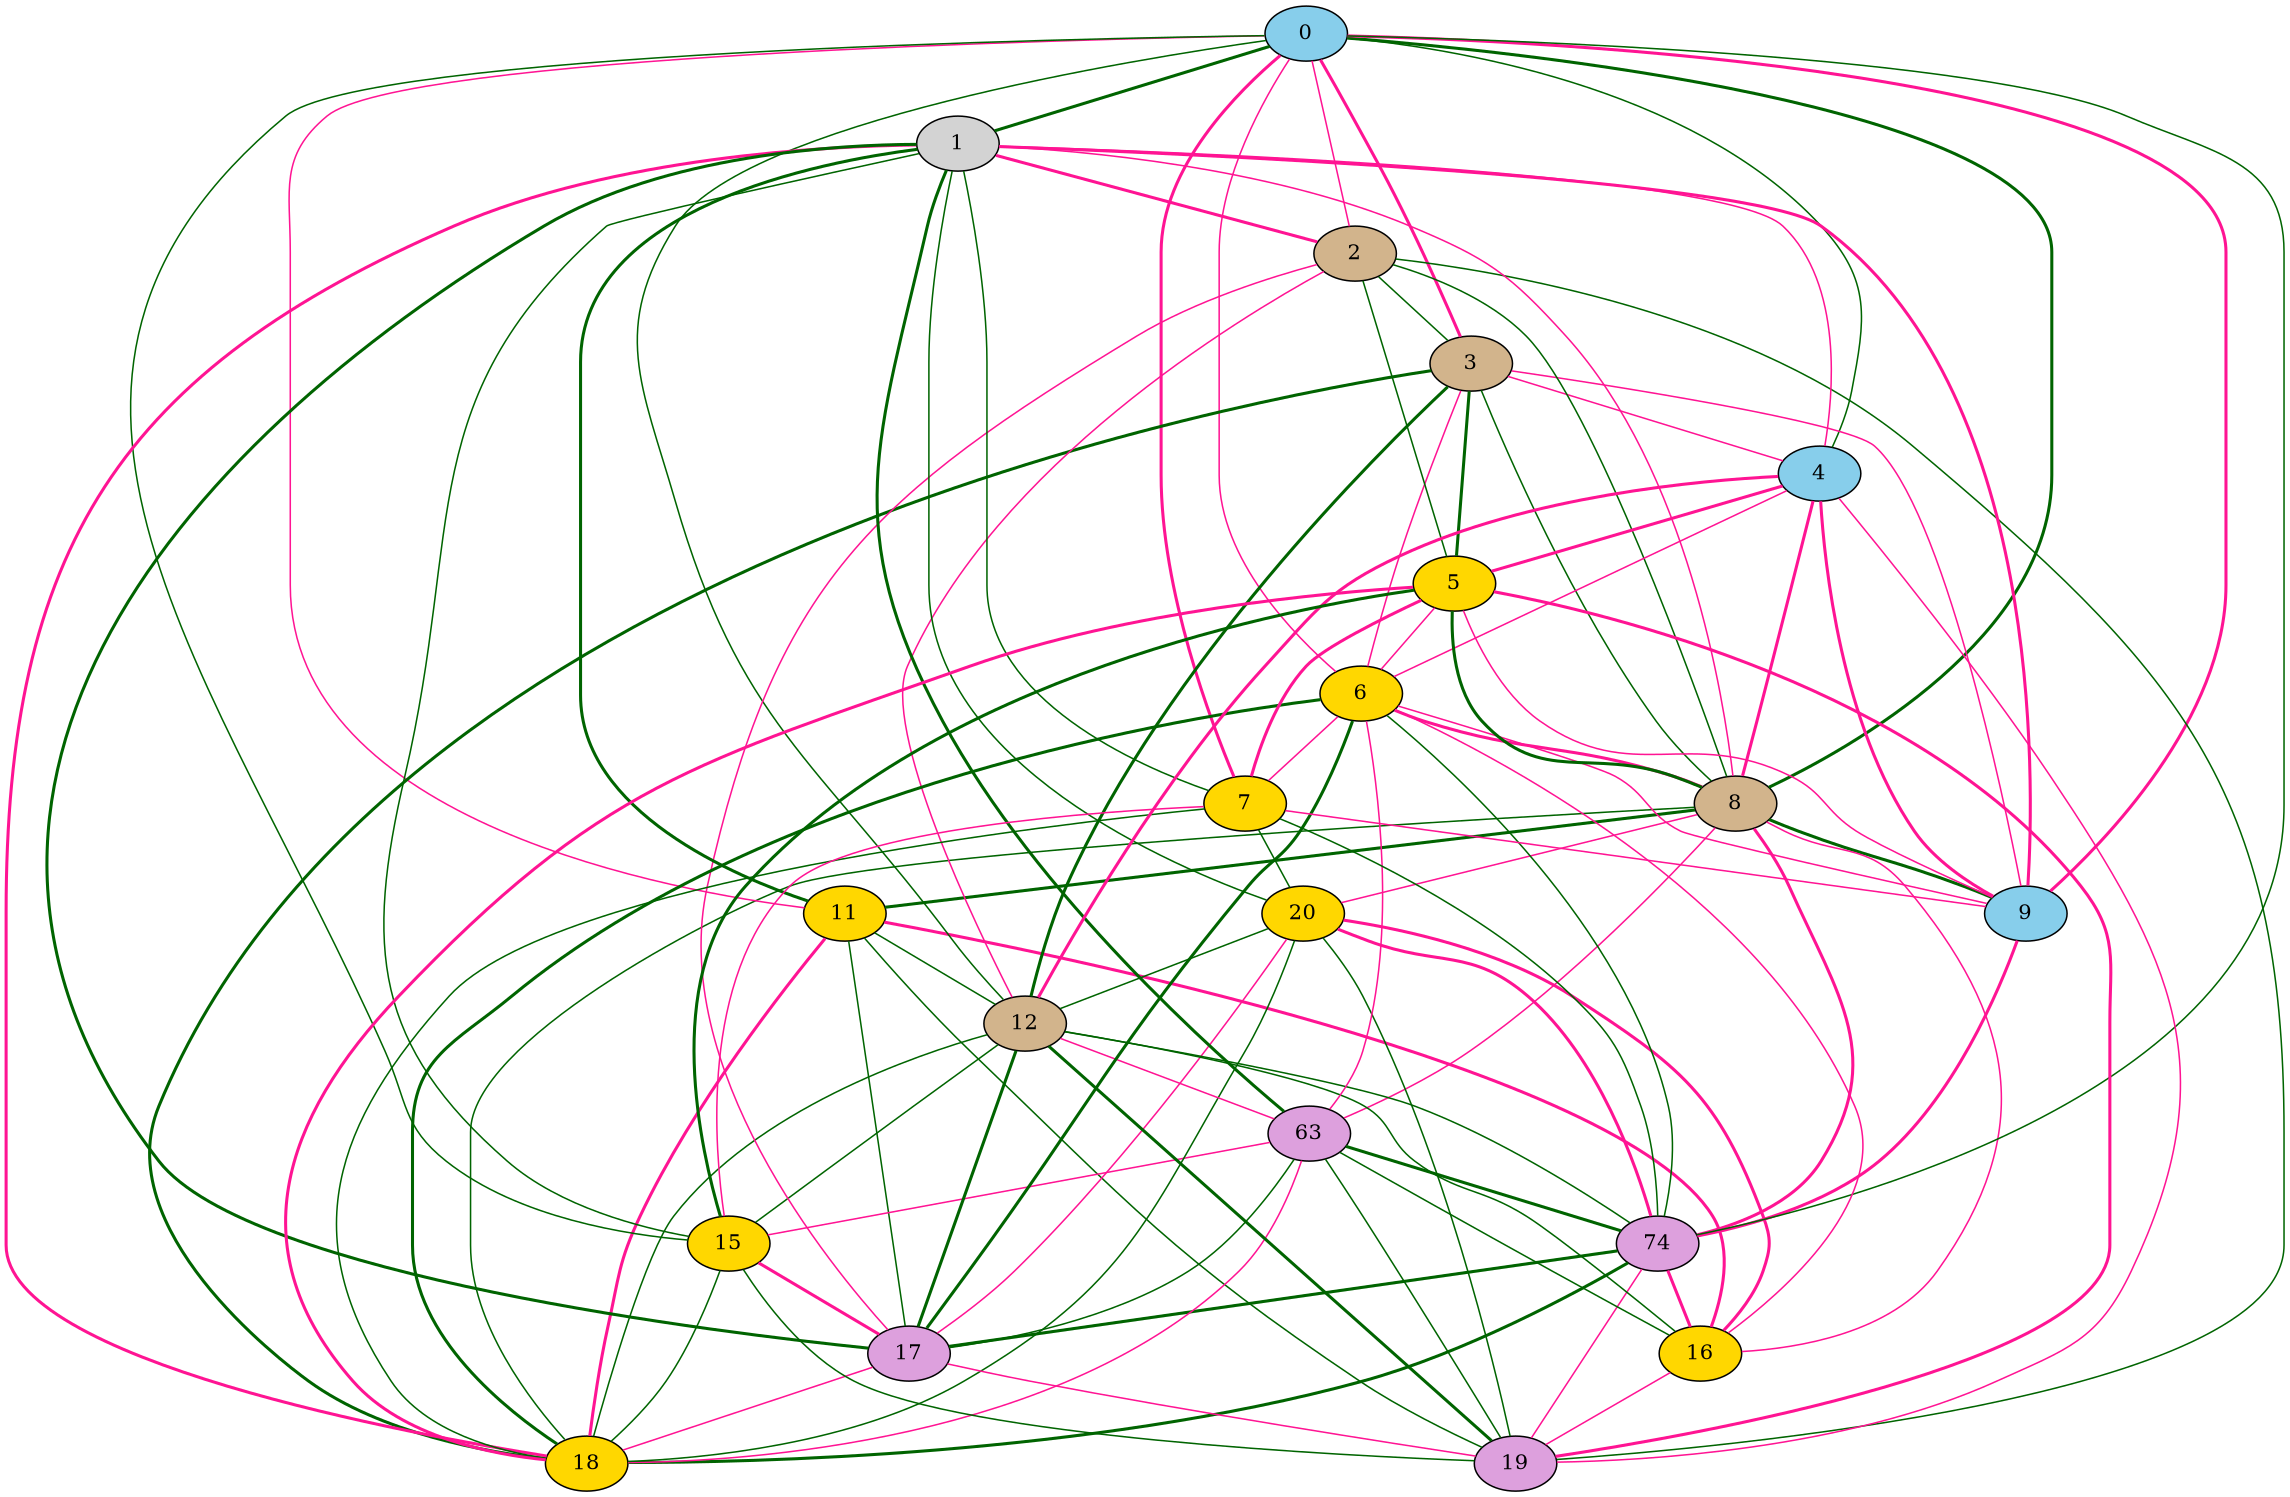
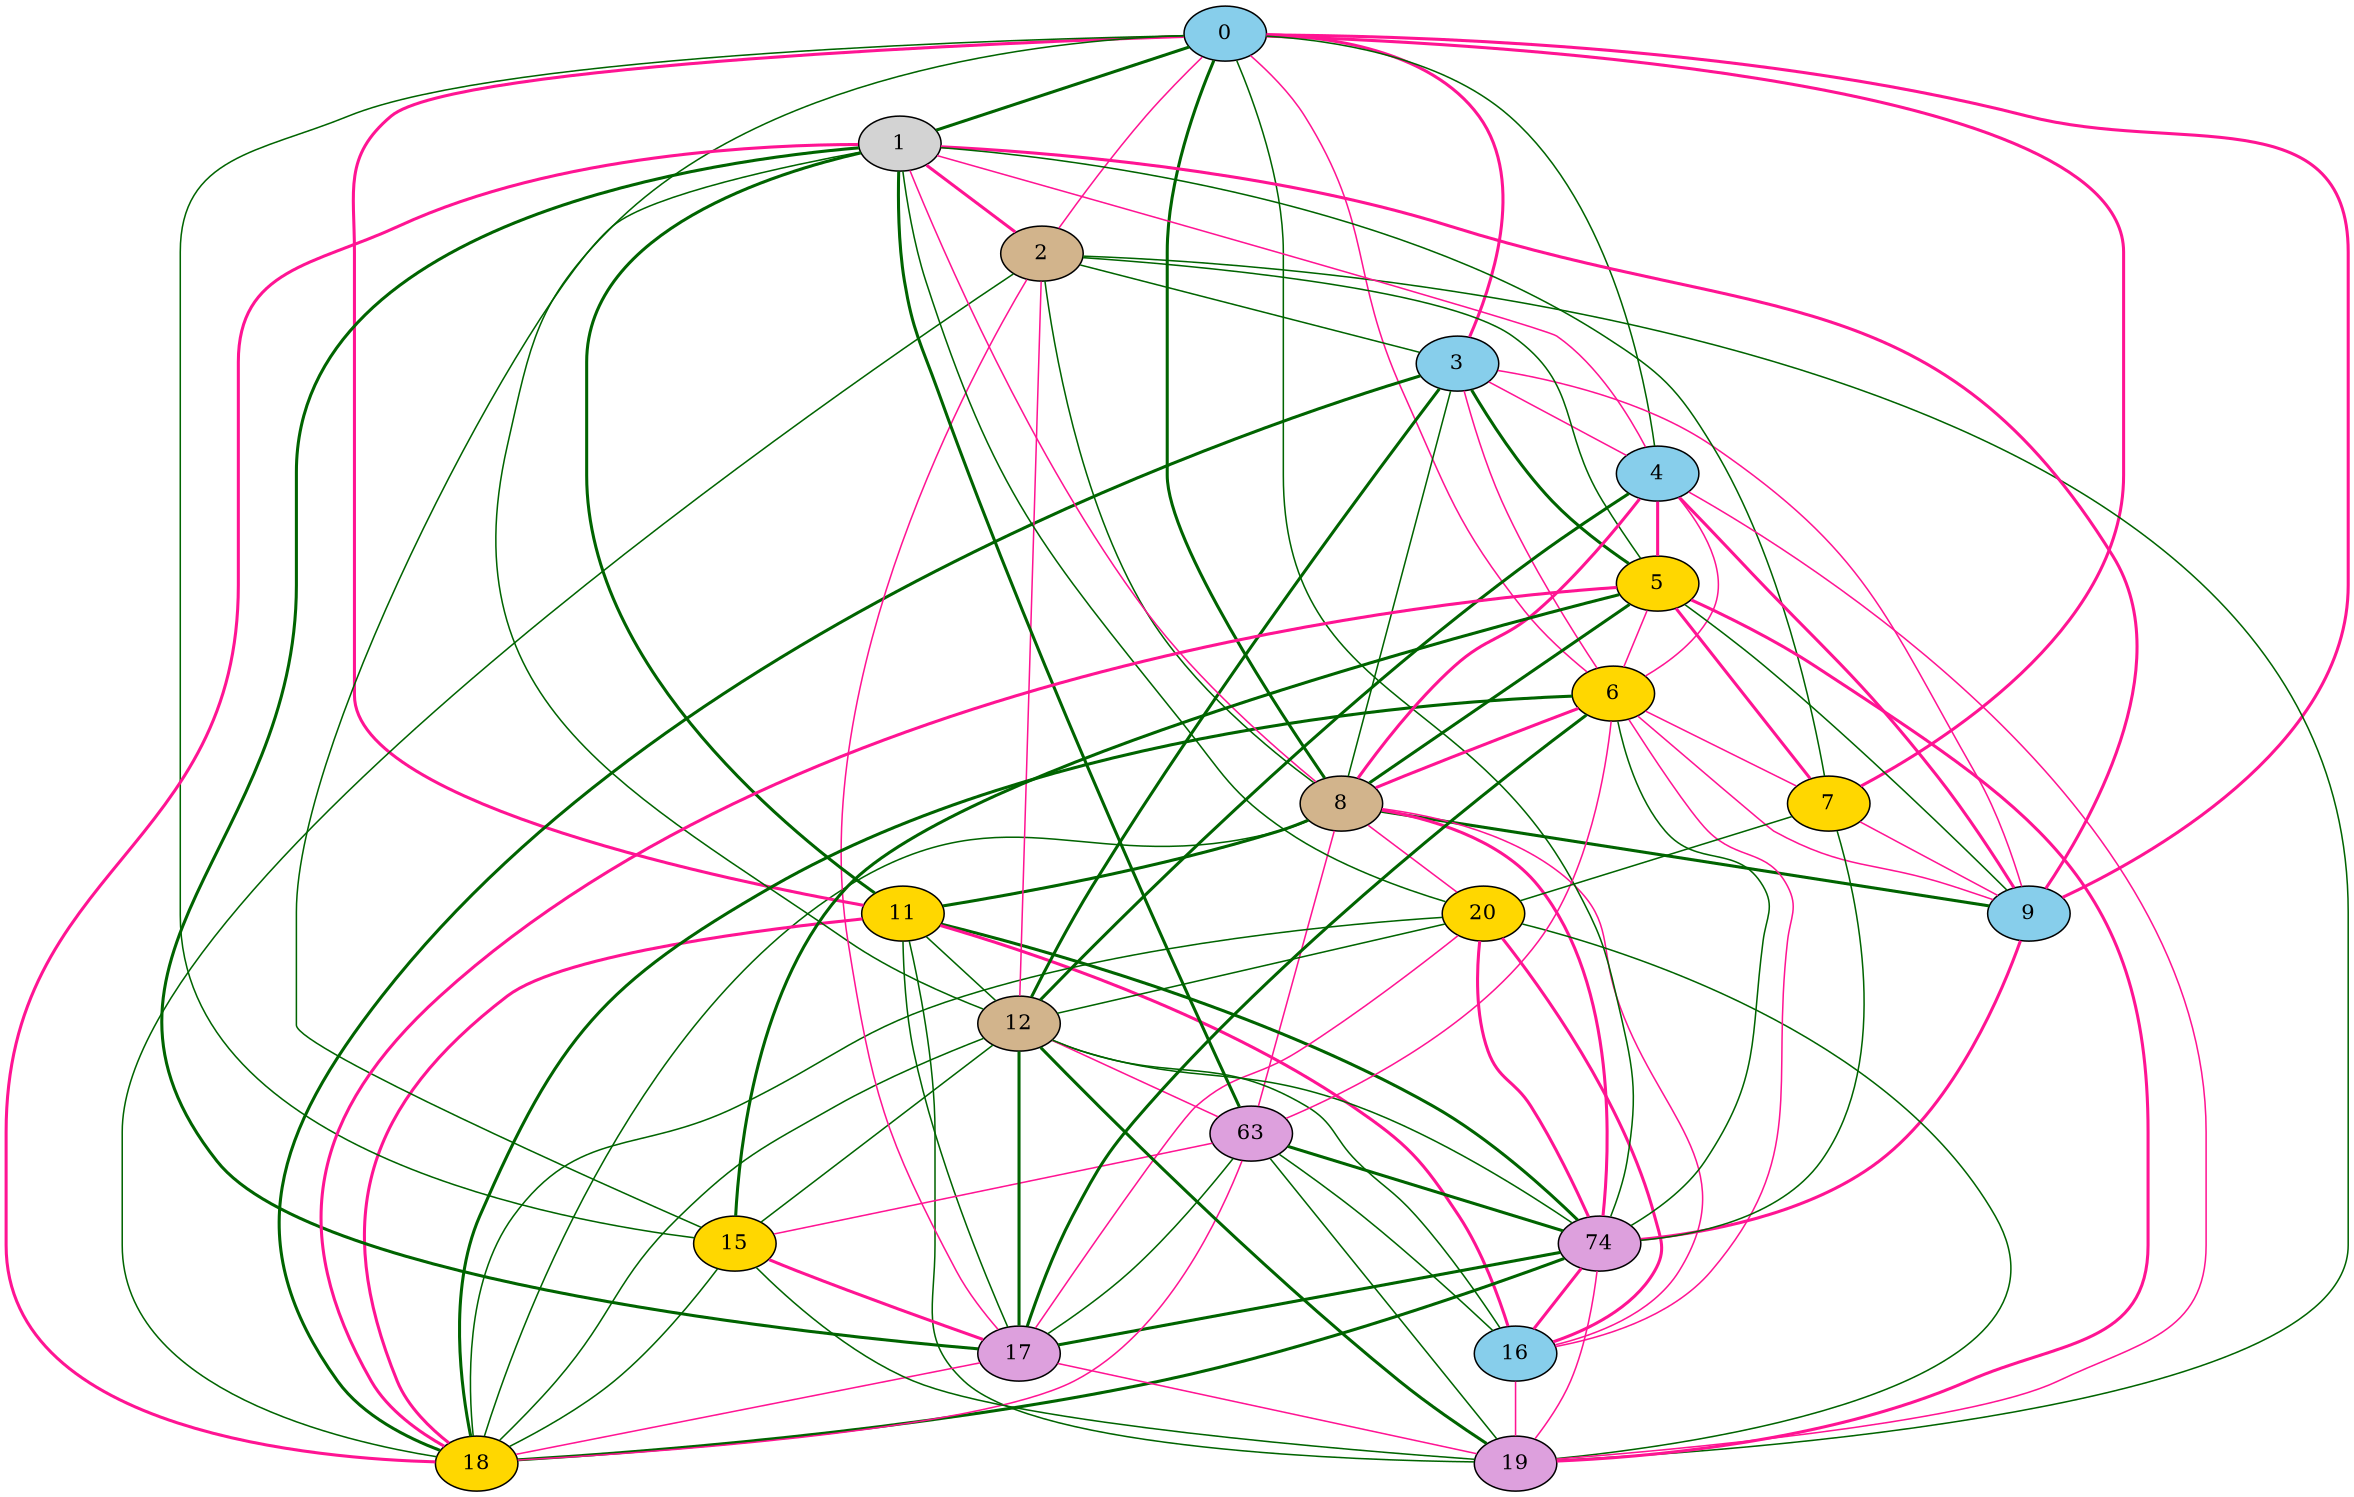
edge "0" -- "11": style solid -> bold
node "3": fillcolor tan -> skyblue
edge "4" -- "12": color deeppink -> darkgreen
edge "5" -- "9": color deeppink -> darkgreen
edge "7" -- "15": removed
edge "7" -- "18": now "2" -- "18"
edge "11" -- "74": added
node "16": fillcolor gold -> skyblue
